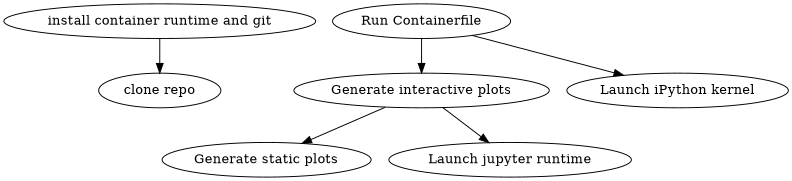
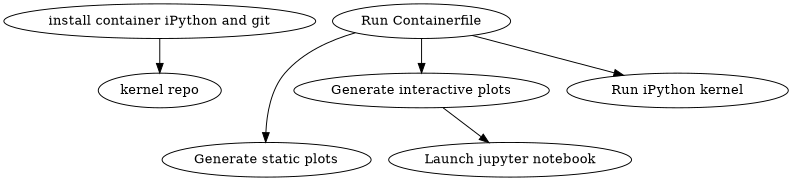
node "install container runtime and git": label "install container runtime and git" -> "install container iPython and git"
node "clone repo": label "clone repo" -> "kernel repo"
node "Launch iPython kernel": label "Launch iPython kernel" -> "Run iPython kernel"
edge "Generate interactive plots" -> "Generate static plots": now "Run Containerfile" -> "Generate static plots"
node "Launch jupyter runtime": label "Launch jupyter runtime" -> "Launch jupyter notebook"
